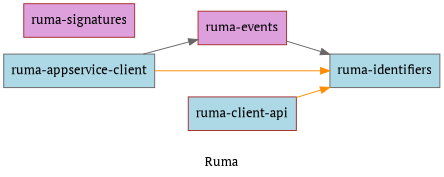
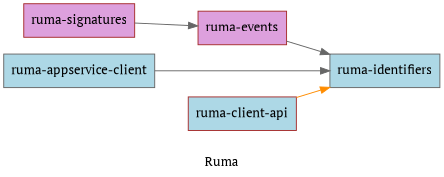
edge "ruma-appservice-client" -> "ruma-events": now "ruma-signatures" -> "ruma-events"
edge "ruma-appservice-client" -> "ruma-identifiers": color darkorange -> gray40
